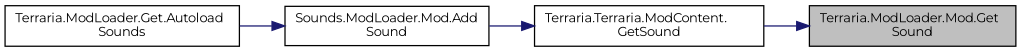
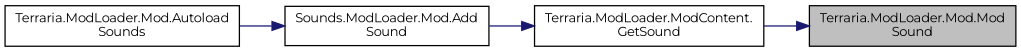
node "Terraria.ModLoader.Get.Autoload Sounds": label "Terraria.ModLoader.Get.Autoload Sounds" -> "Terraria.ModLoader.Mod.Autoload Sounds"
node "Terraria.Terraria.ModContent. GetSound": label "Terraria.Terraria.ModContent. GetSound" -> "Terraria.ModLoader.ModContent. GetSound"
node "Terraria.ModLoader.Mod.Get Sound": label "Terraria.ModLoader.Mod.Get Sound" -> "Terraria.ModLoader.Mod.Mod Sound"
